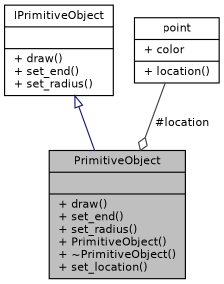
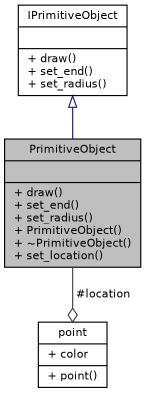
node "point": text "+ location()" -> "+ point()"
edge "point" -> "PrimitiveObject": reversed
